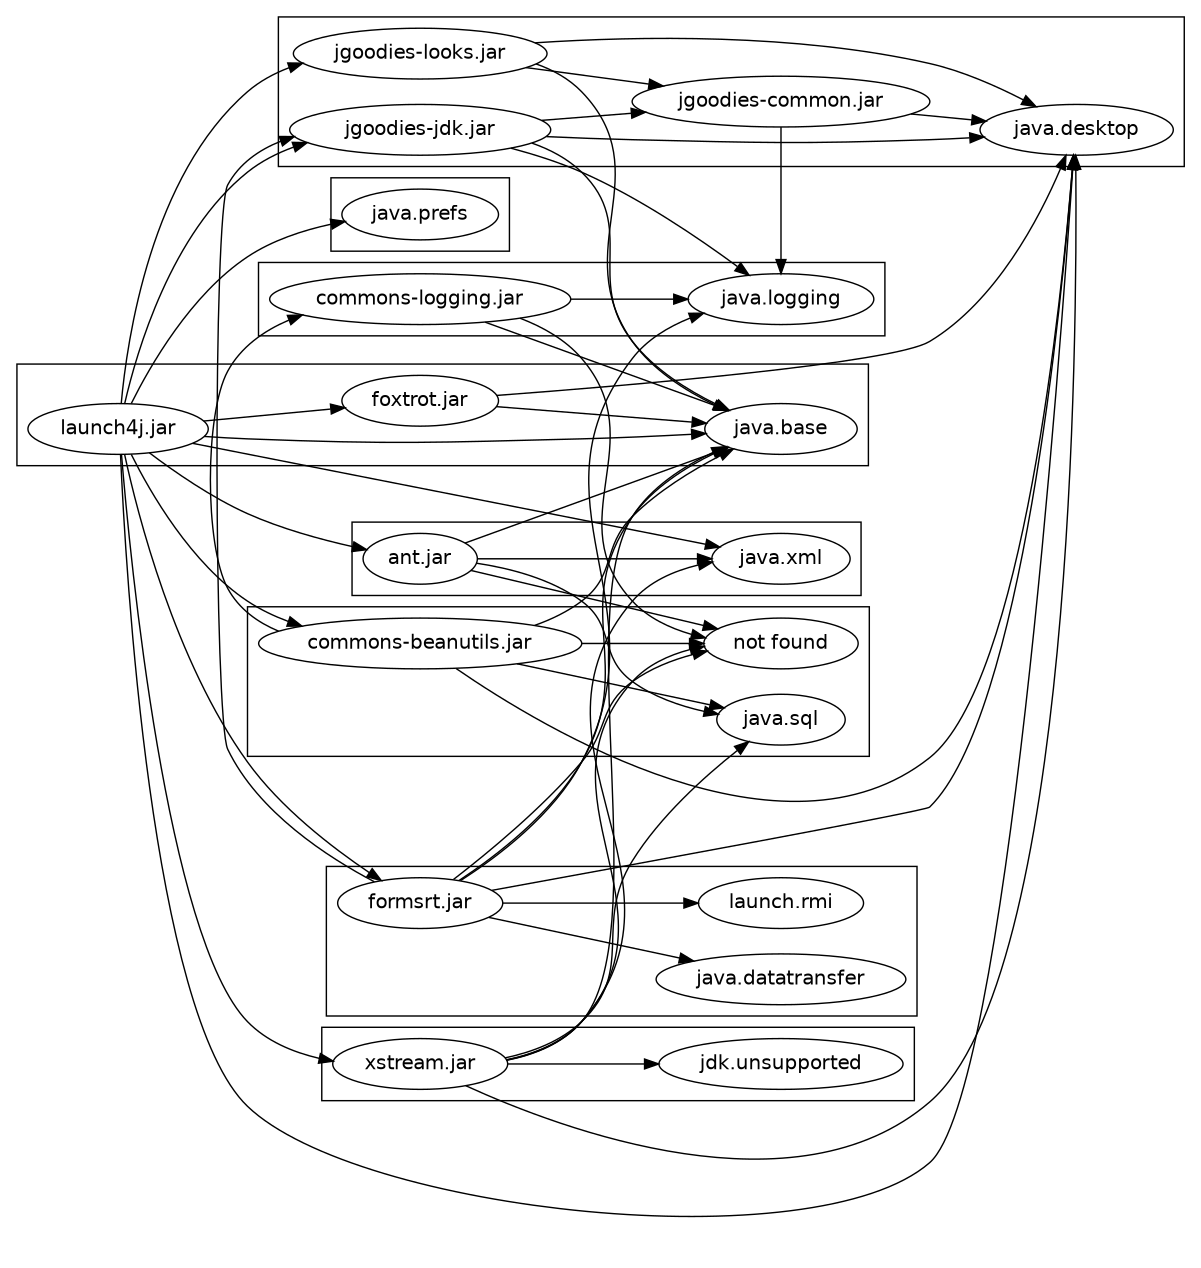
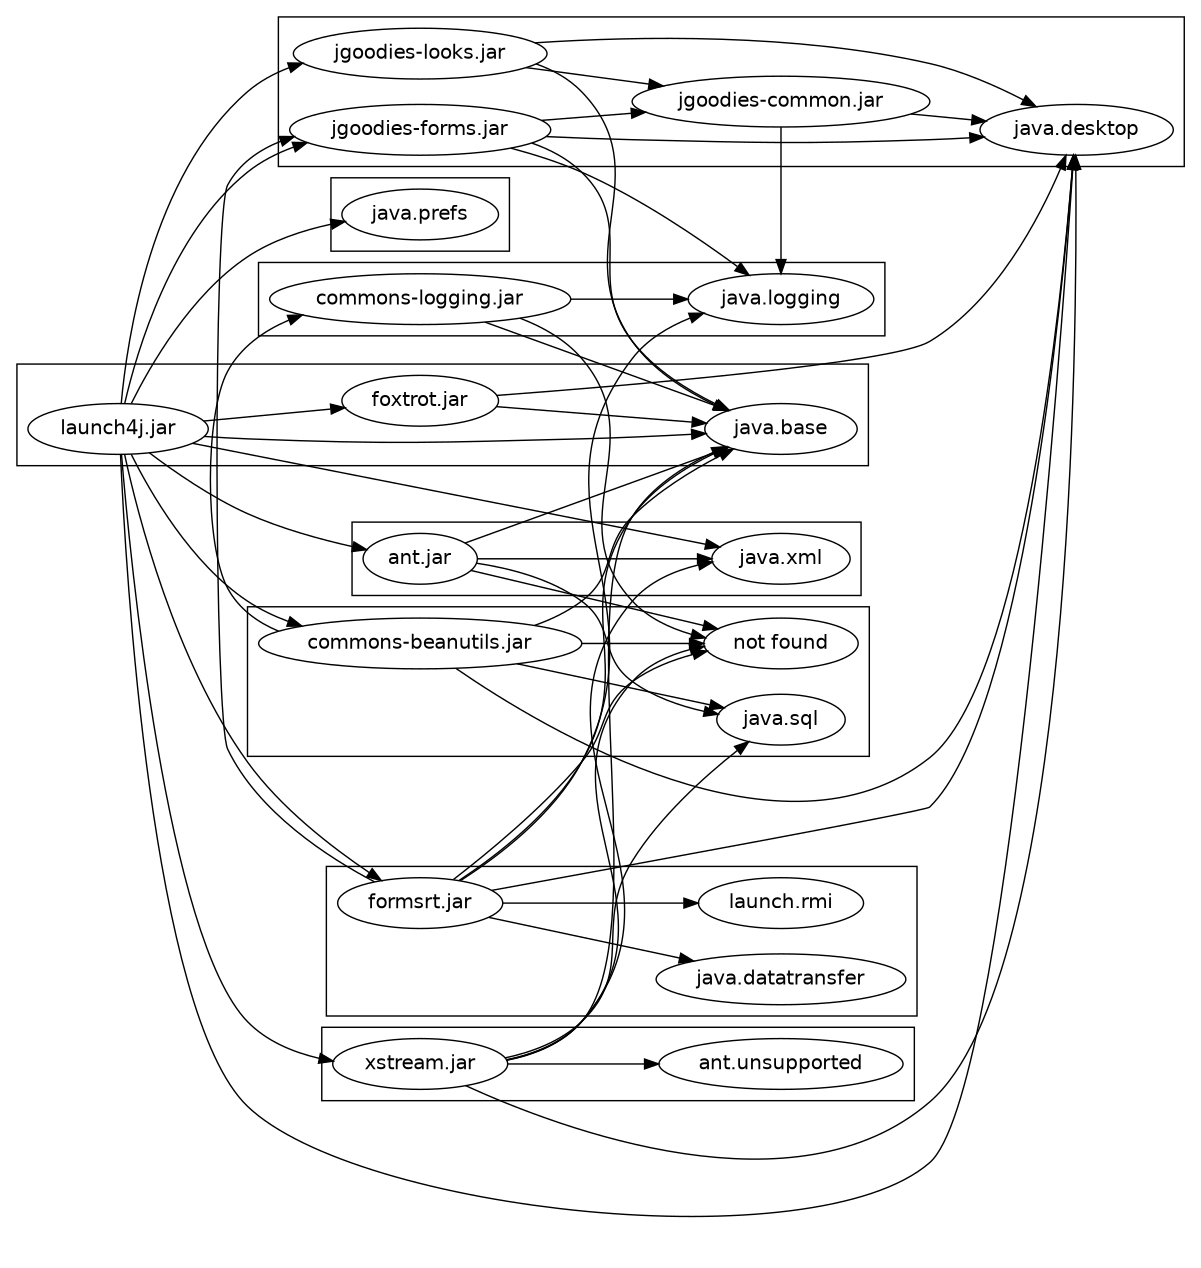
node "jgoodies-jdk.jar": label "jgoodies-jdk.jar" -> "jgoodies-forms.jar"
node "jdk.unsupported": label "jdk.unsupported" -> "ant.unsupported"
